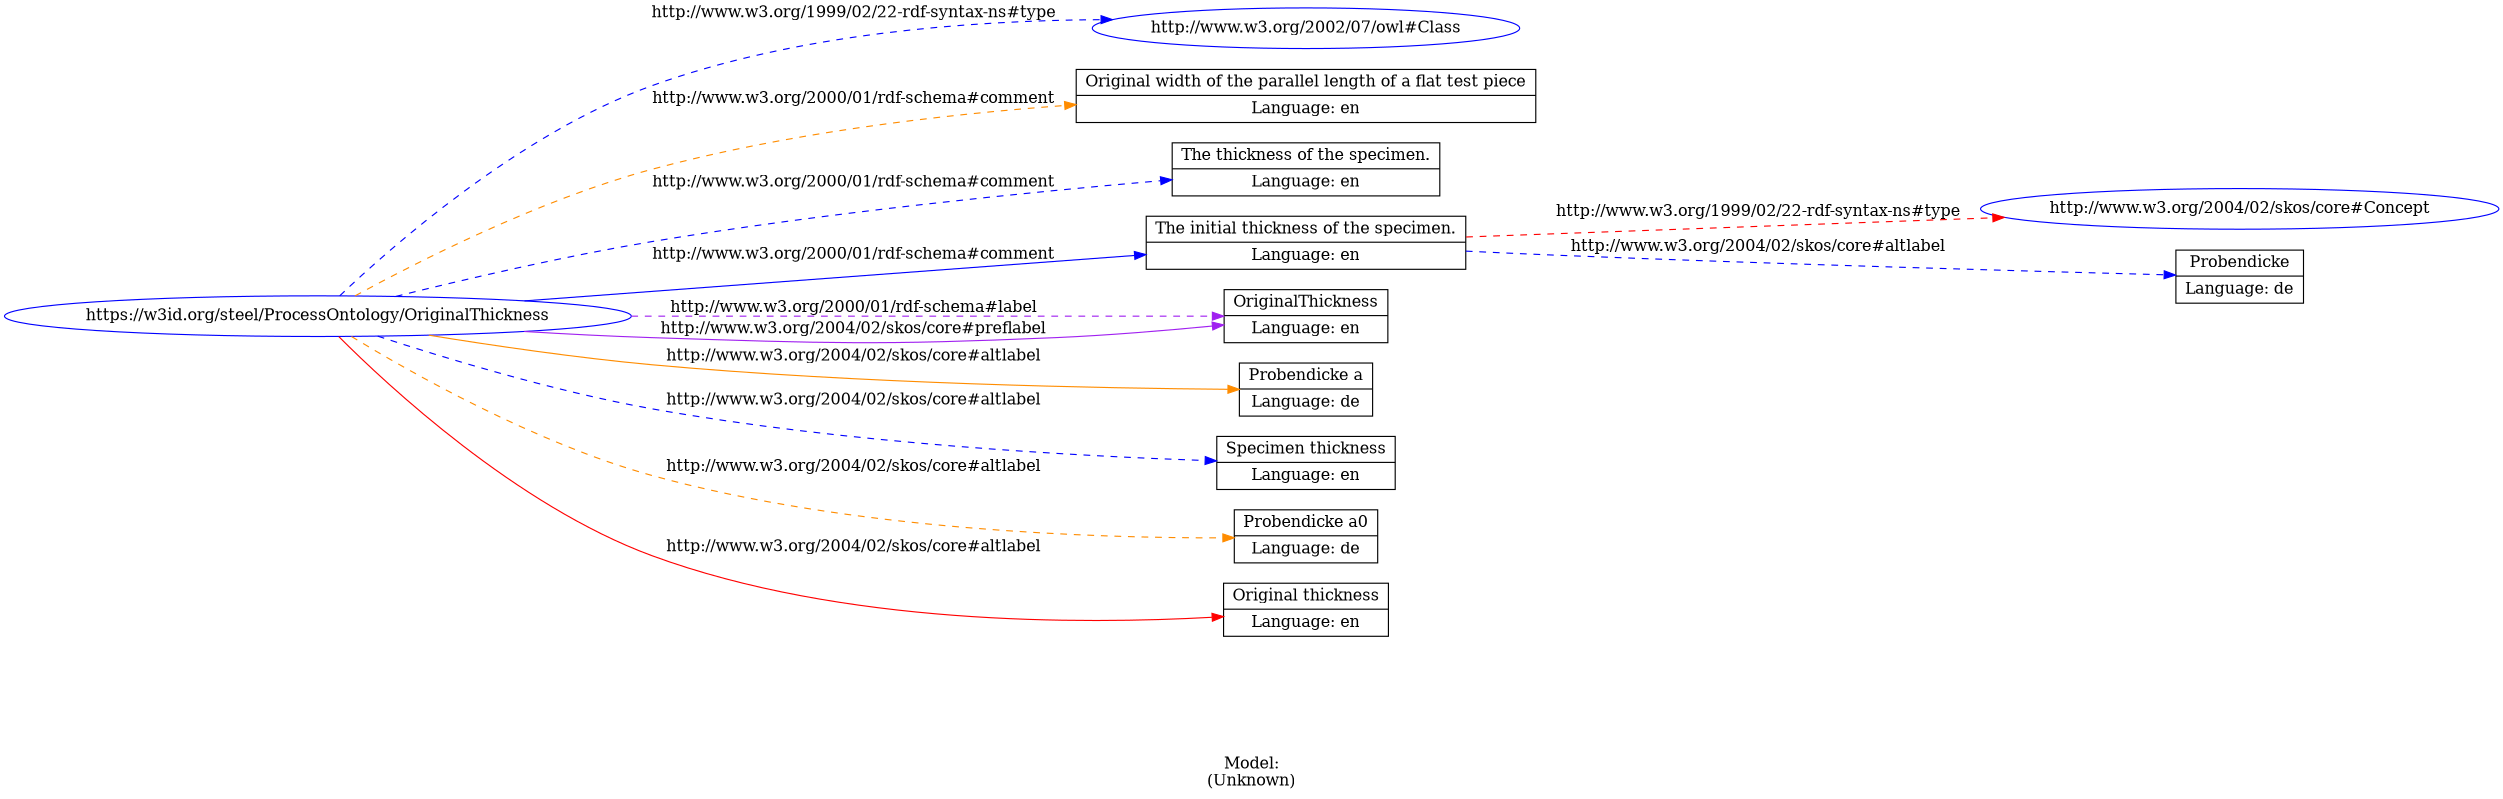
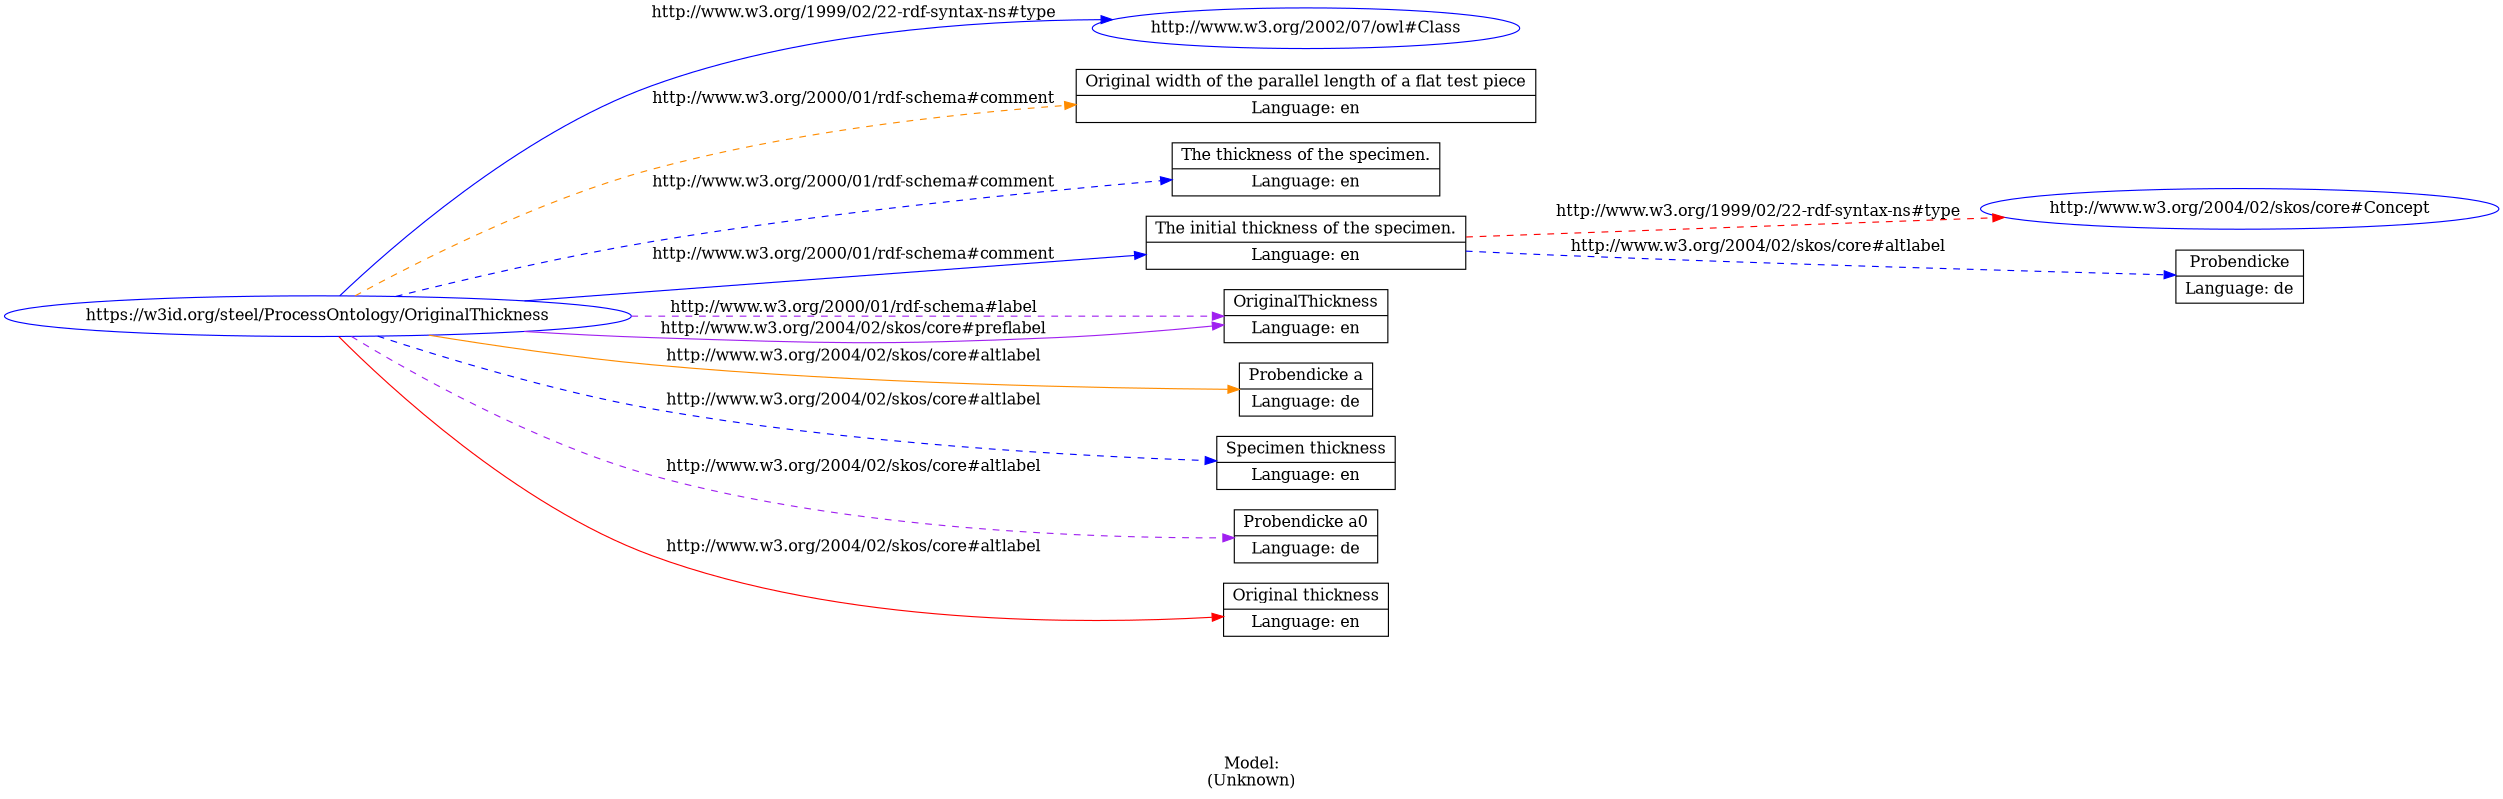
edge "https://w3id.org/steel/ProcessOntology/OriginalThickness" -> "http://www.w3.org/2002/07/owl#Class": style dashed -> solid
edge "https://w3id.org/steel/ProcessOntology/OriginalThickness" -> "Probendicke a0": color darkorange -> purple
